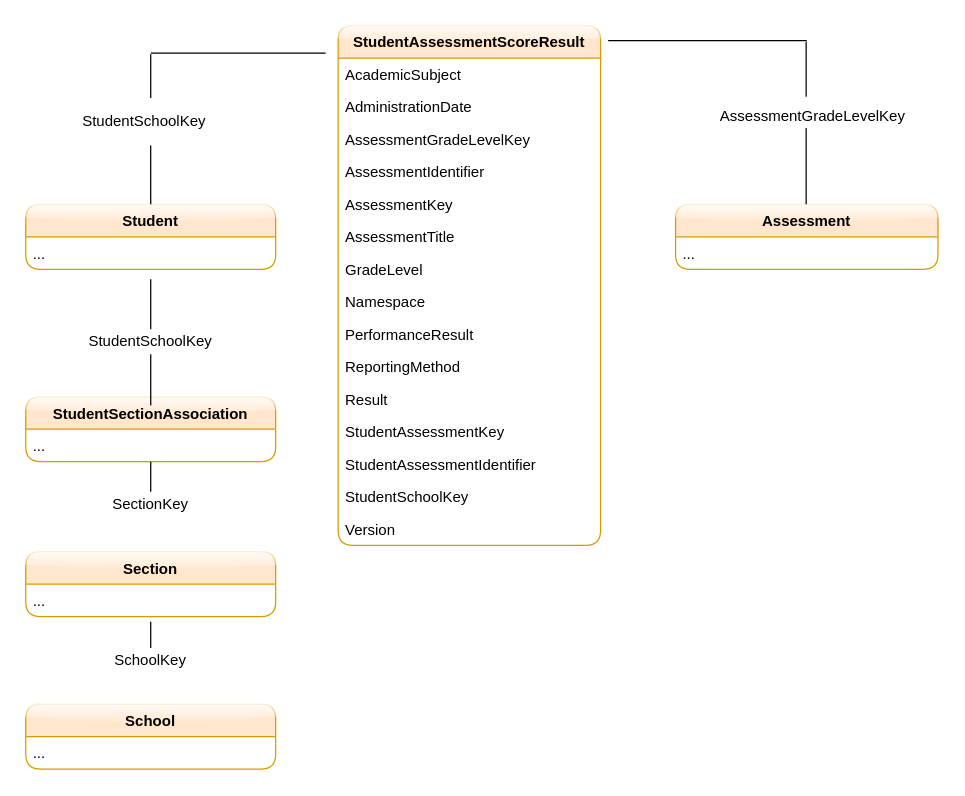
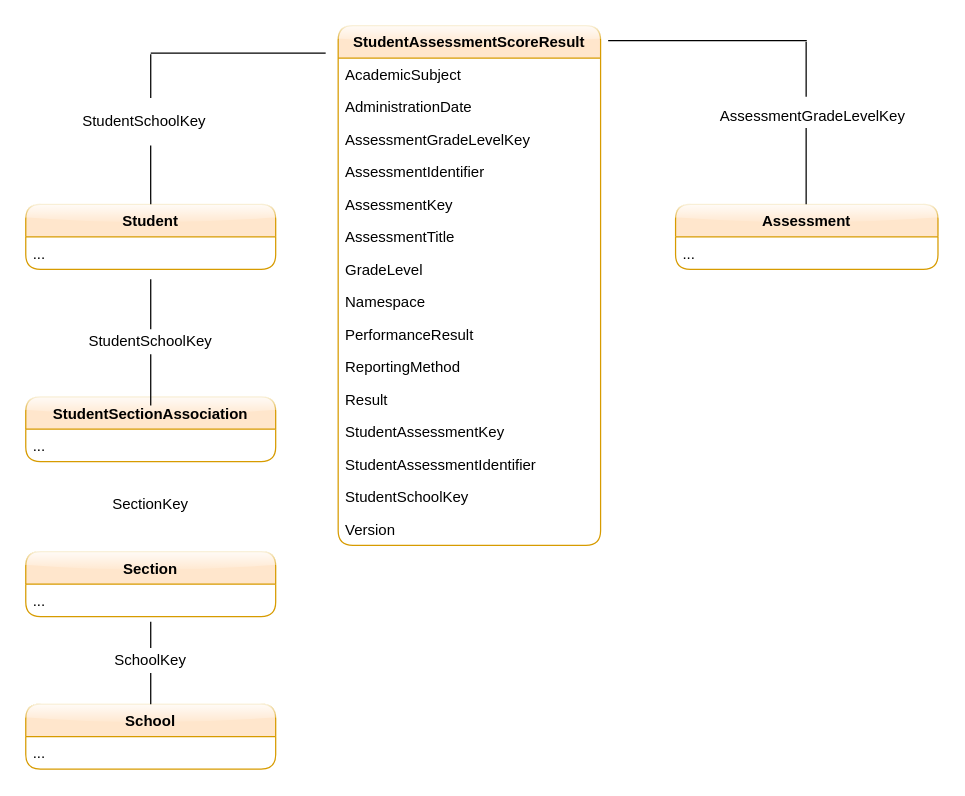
edge "StudentSectionAssociation" -- "SectionKey": removed
edge "SchoolKey" -- "School": added
